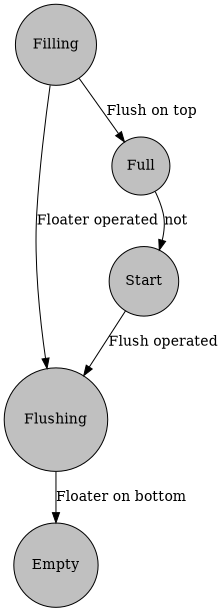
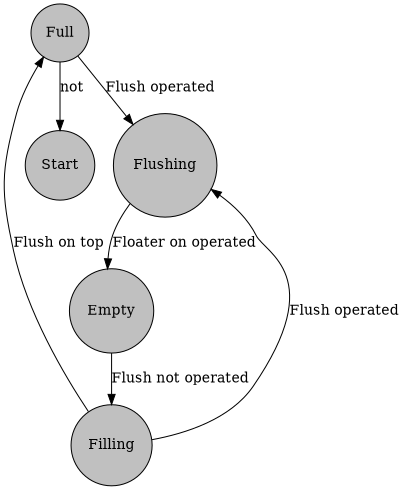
edge "Filling" -> "Flushing": label "Floater operated" -> "Flush operated"
edge "Start" -> "Flushing": now "Full" -> "Flushing"
edge "Empty" -> "Filling": added, label "Flush not operated"
edge "Flushing" -> "Empty": label "Floater on bottom" -> "Floater on operated"
